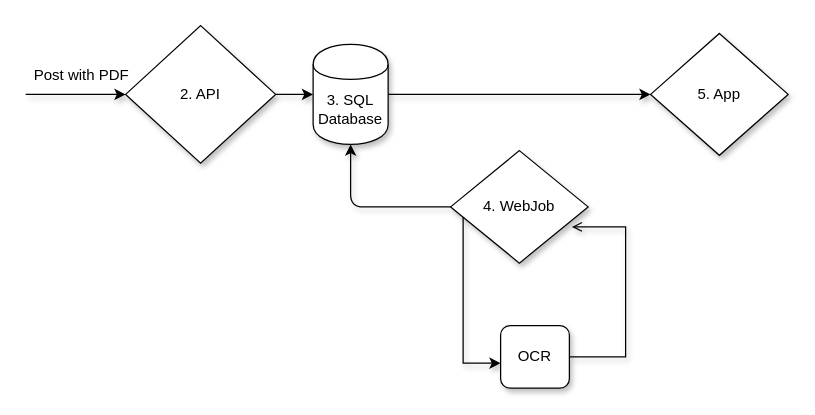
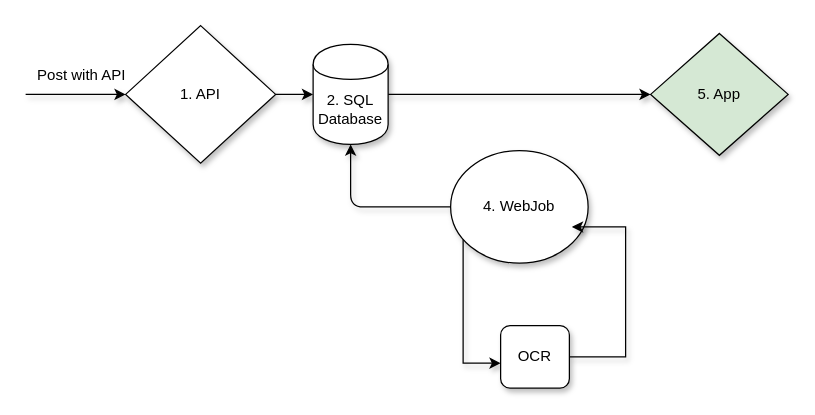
node "Post with PDF": label "Post with PDF" -> "Post with API"
node "2. API": label "2. API" -> "1. API"
node "5. App": fillcolor #ffffff -> #d5e8d4
node "3. SQL Database": label "3. SQL Database" -> "2. SQL Database"
node "4. WebJob": shape diamond -> ellipse
edge "OCR" -> "4. WebJob": arrowhead open -> classic
